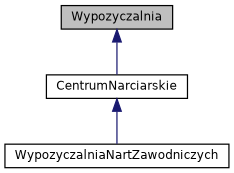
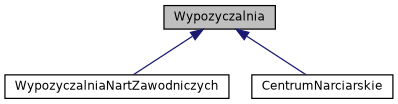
edge "WypozyczalniaNartZawodniczych" -> "CentrumNarciarskie": now "WypozyczalniaNartZawodniczych" -> "Wypozyczalnia"
